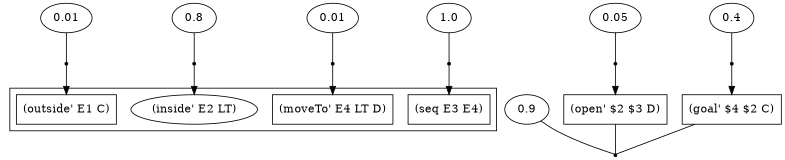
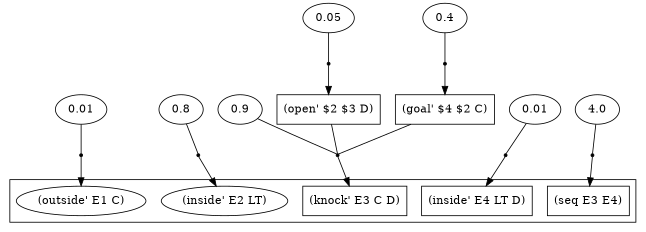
node "1.0": label "1.0" -> "4.0"
node "(outside' E1 C)": shape box -> ellipse
node "(moveTo' E4 LT D)": label "(moveTo' E4 LT D)" -> "(inside' E4 LT D)"
node "(knock' E3 C D)": added
